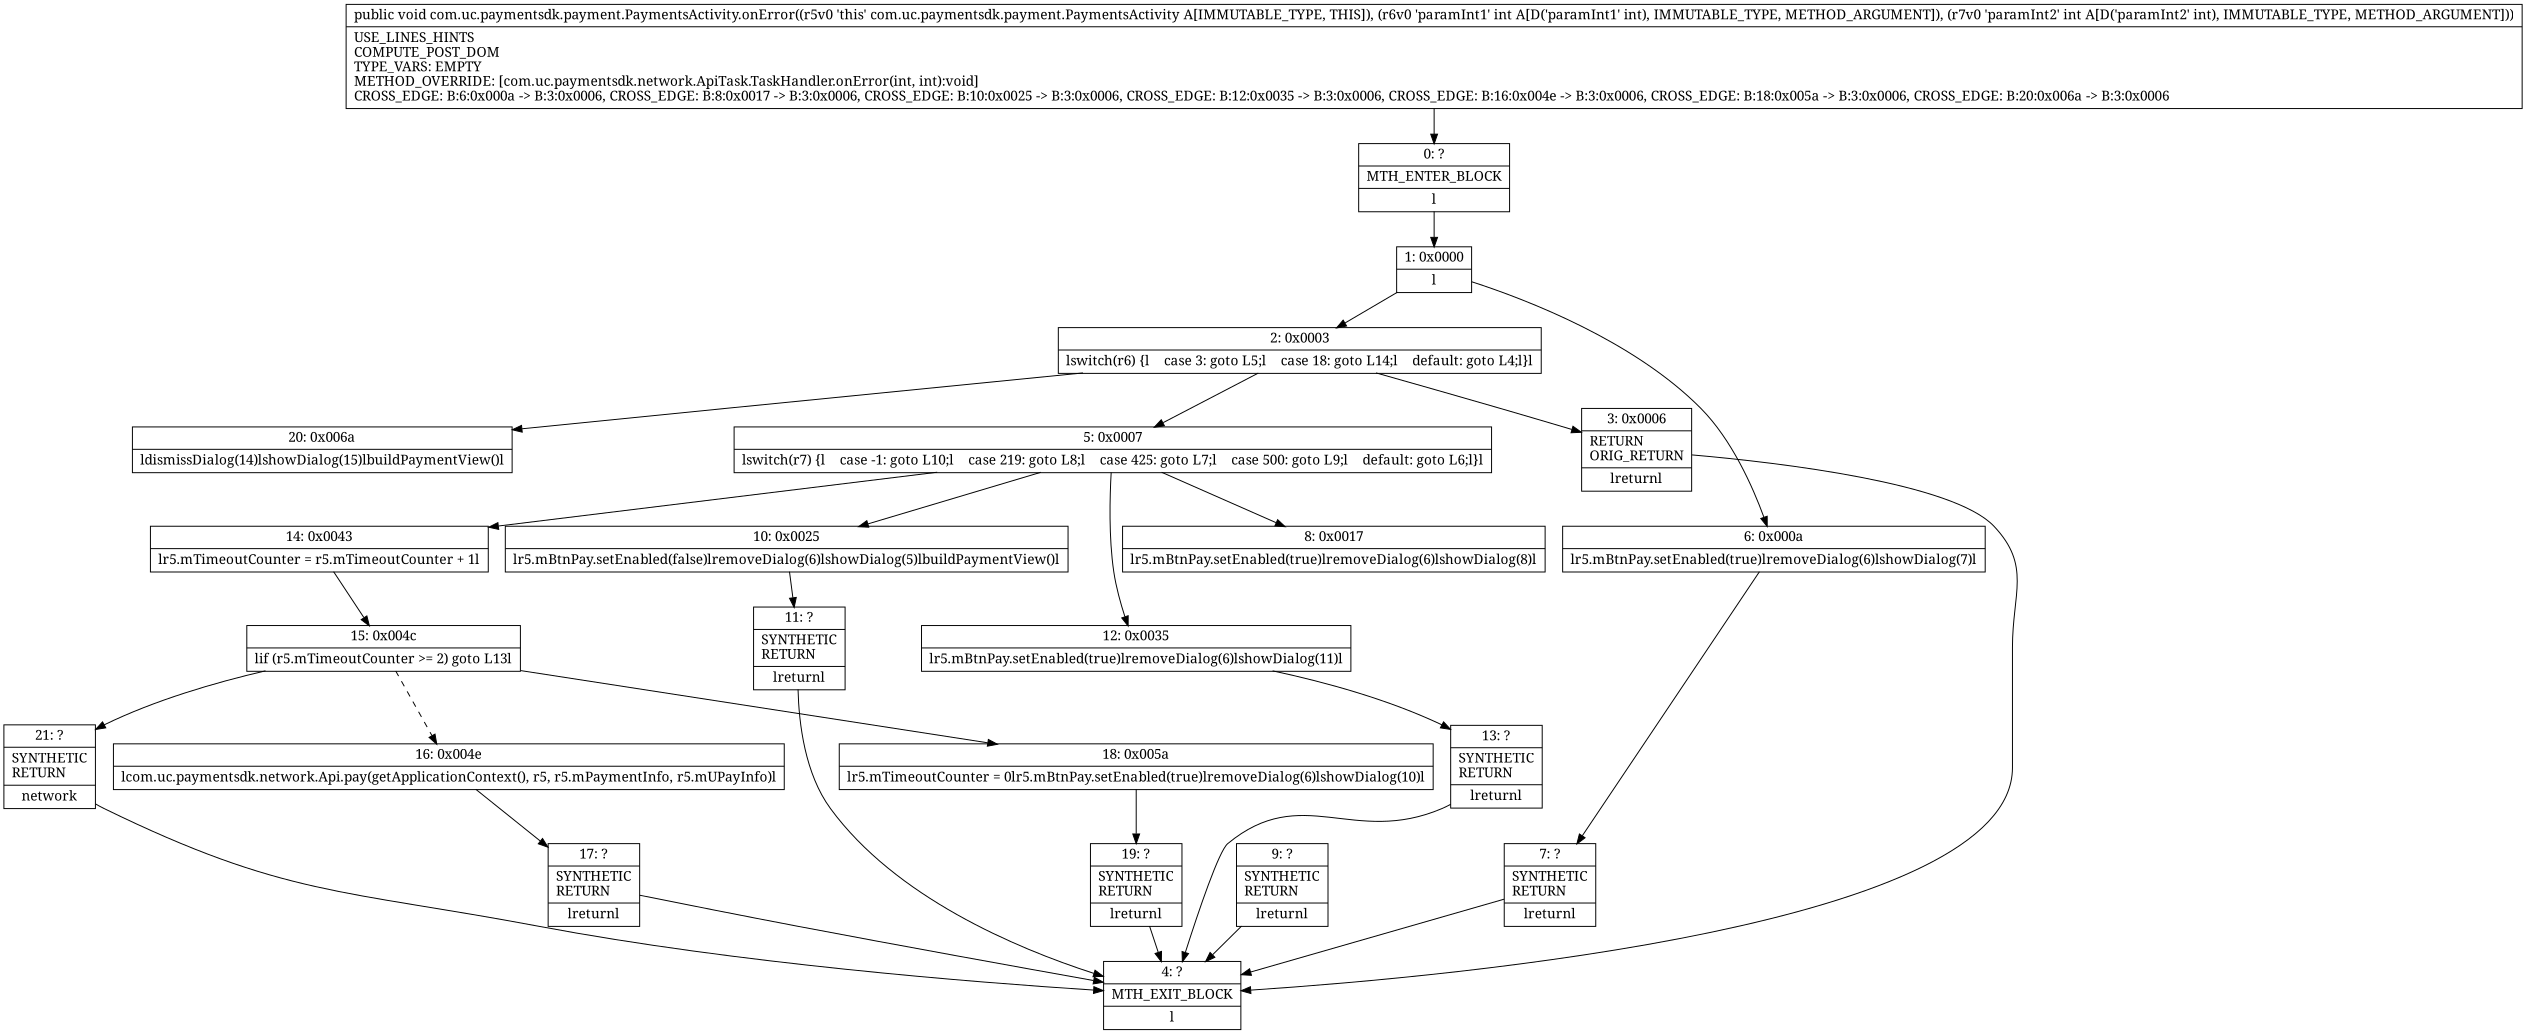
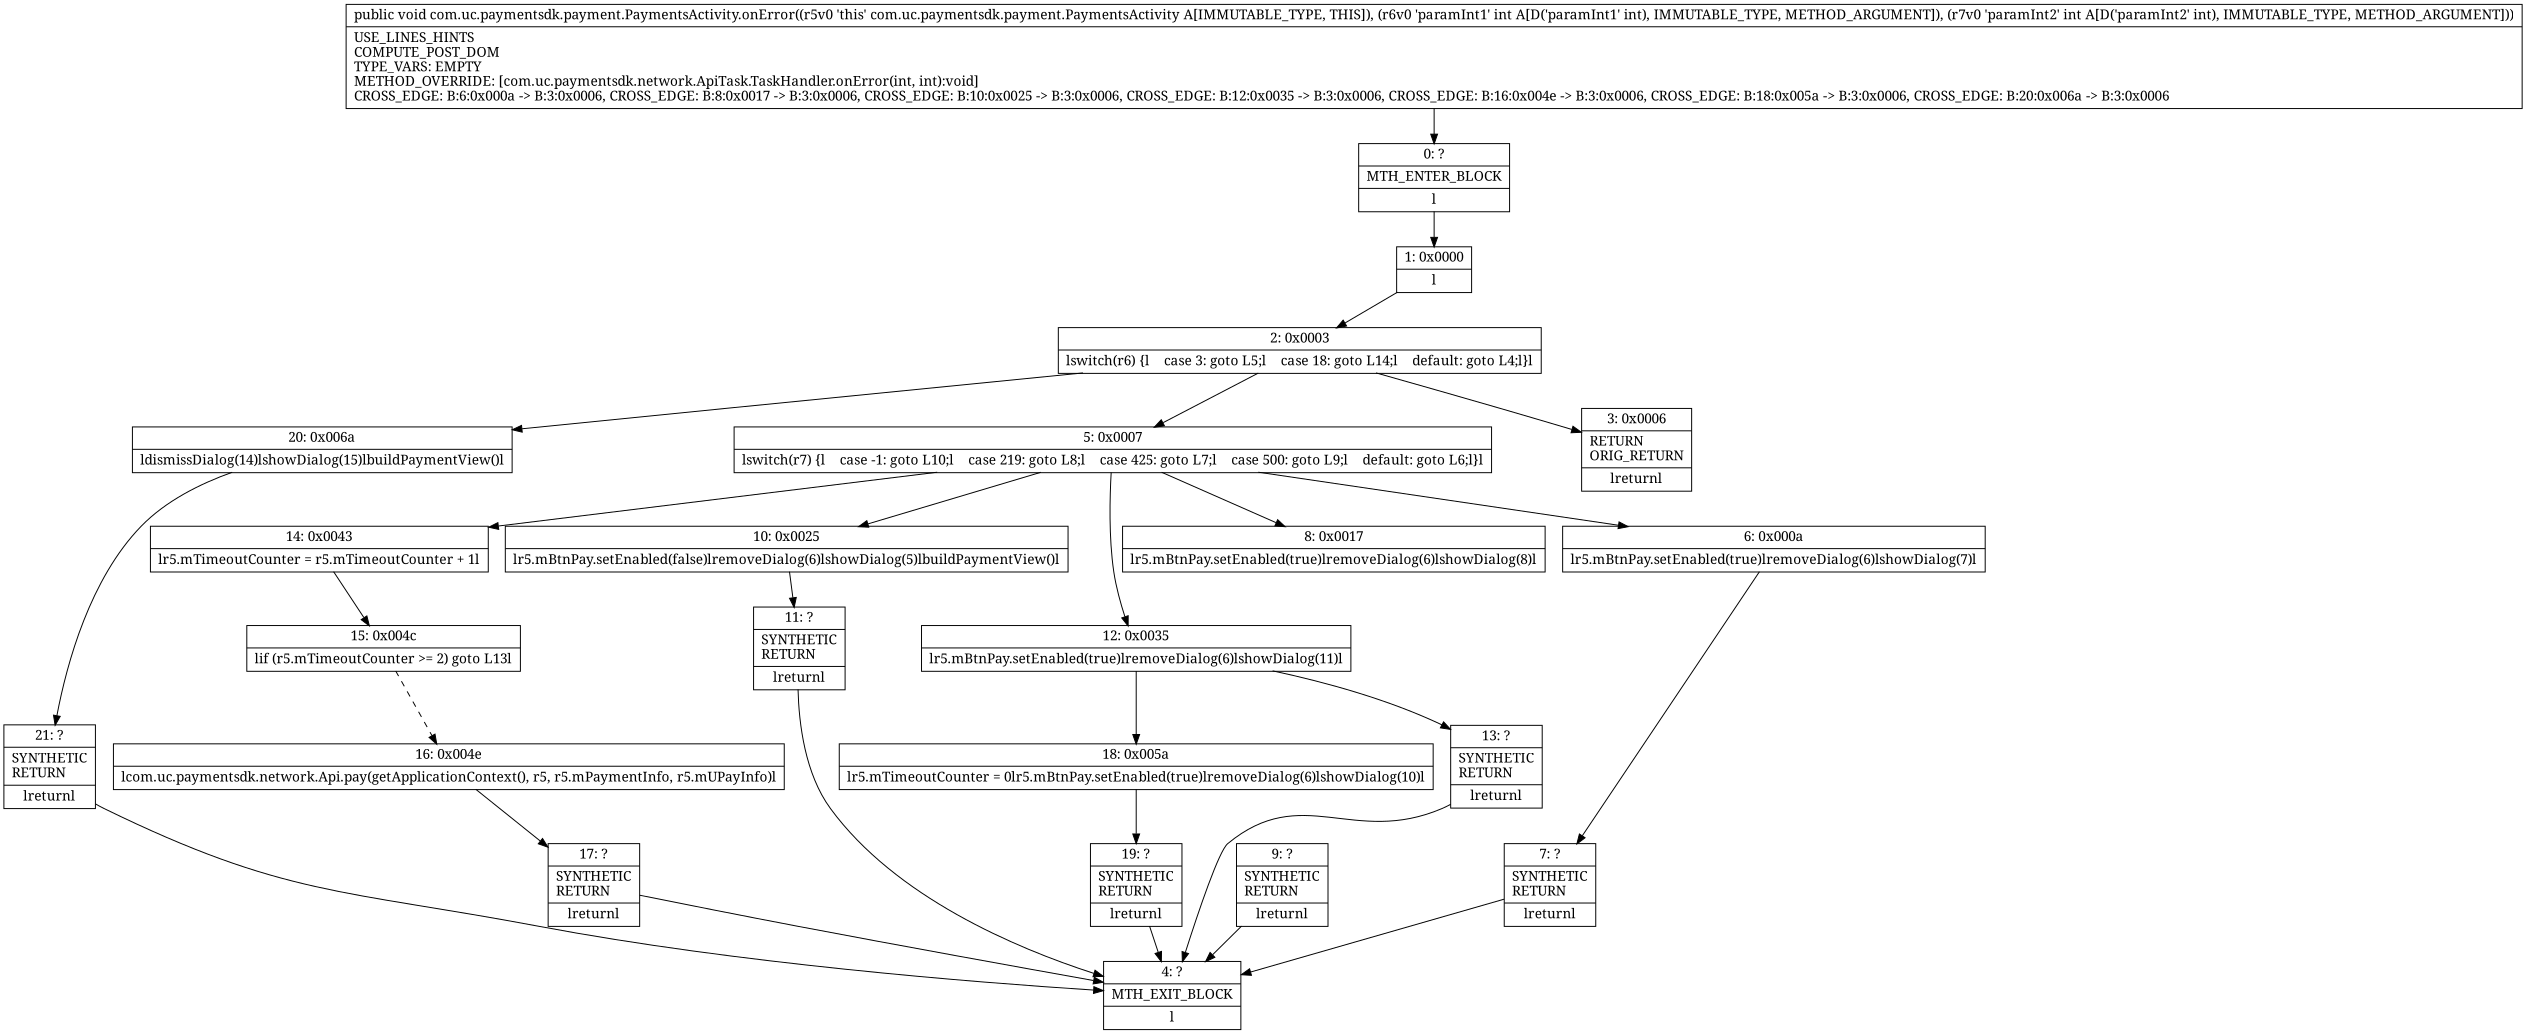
edge "1: 0x0000" -> "6: 0x000a": now "5: 0x0007" -> "6: 0x000a"
edge "15: 0x004c" -> "21: ?": now "20: 0x006a" -> "21: ?"
edge "15: 0x004c" -> "18: 0x005a": now "12: 0x0035" -> "18: 0x005a"
node "21: ?": text "network" -> "lreturnl"
edge "3: 0x0006" -> "4: ?": removed
